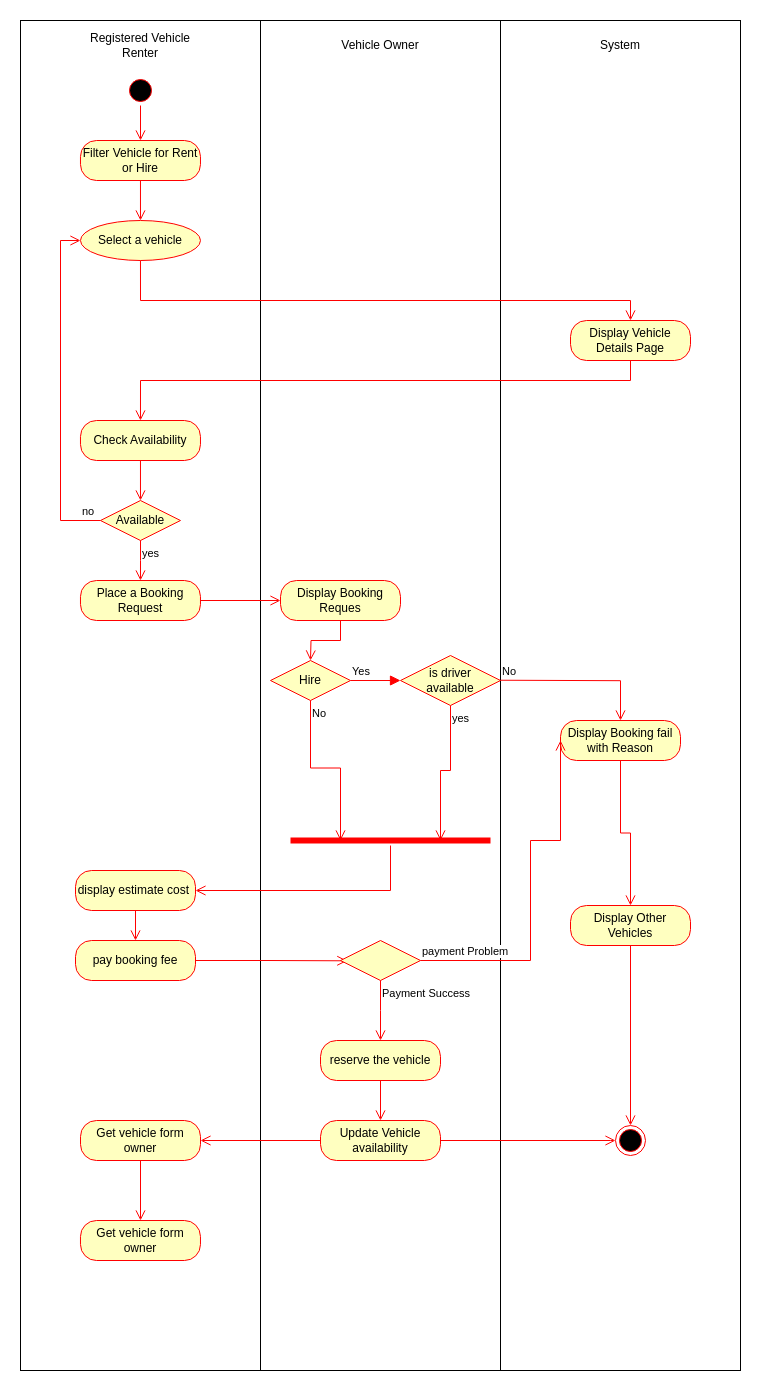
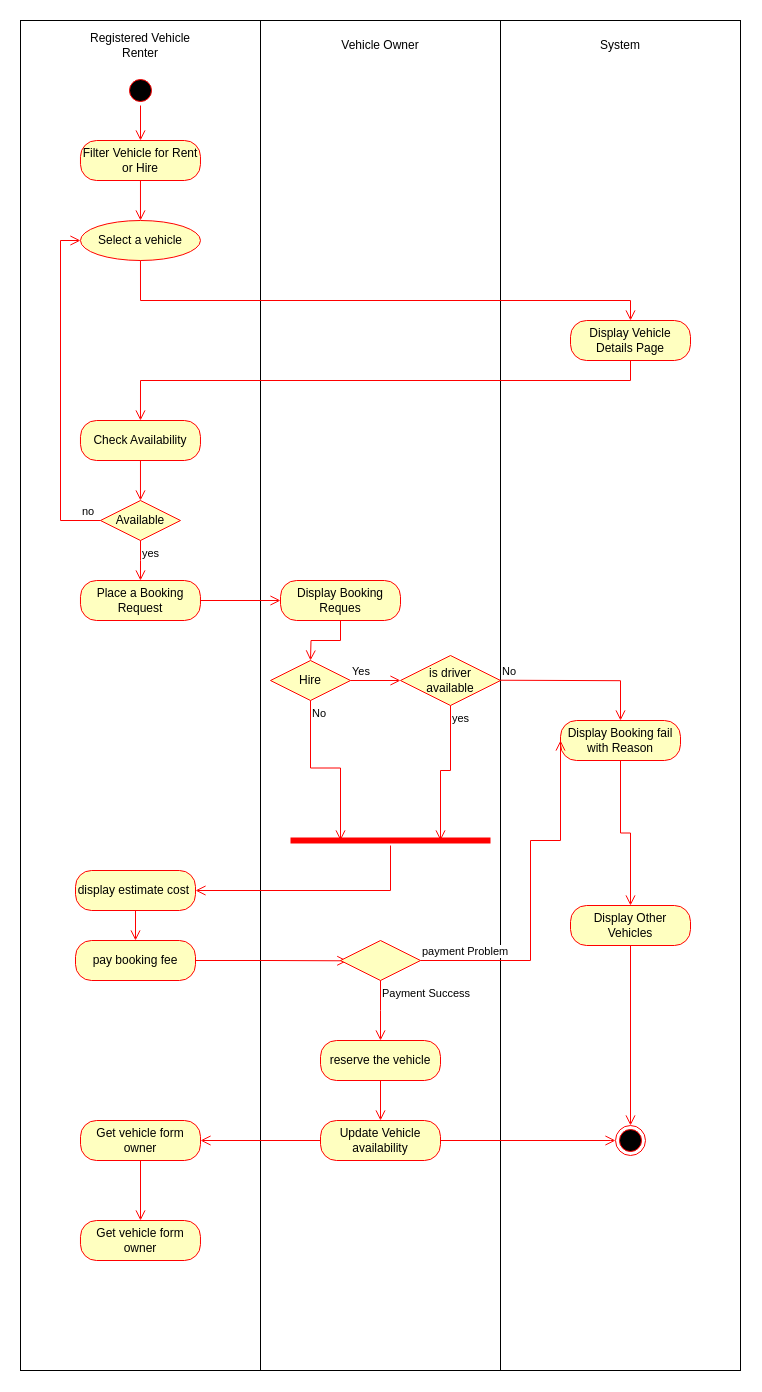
edge "Hire" -> "is driver available": arrowhead block -> open
